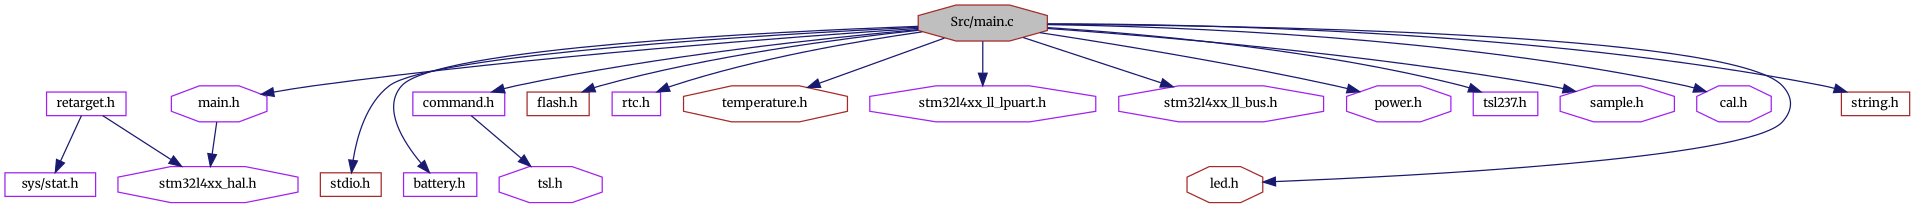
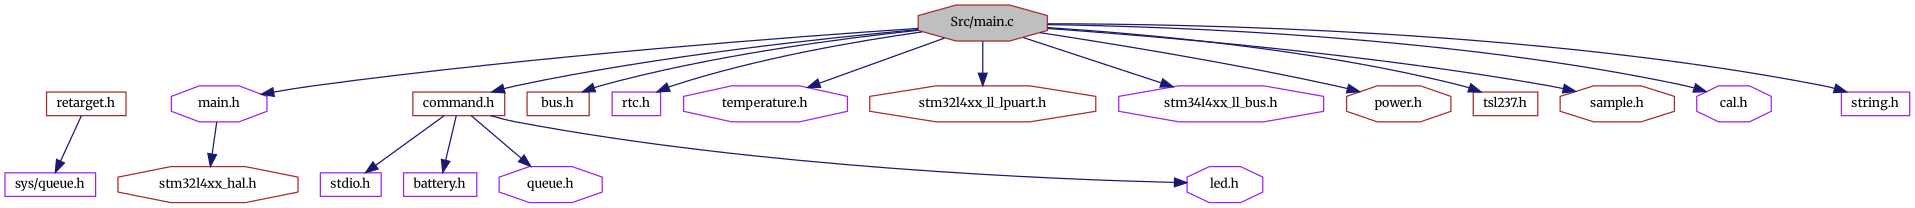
edge "Src/main.c" -> "battery.h": now "command.h" -> "battery.h"
edge "Src/main.c" -> "stdio.h": now "command.h" -> "stdio.h"
edge "Src/main.c" -> "led.h": now "command.h" -> "led.h"
node "retarget.h": color purple -> brown
node "command.h": color purple -> brown
node "flash.h": label "flash.h" -> "bus.h"
node "temperature.h": color brown -> purple
node "stm32l4xx_ll_lpuart.h": color purple -> brown
node "stm32l4xx_ll_bus.h": label "stm32l4xx_ll_bus.h" -> "stm34l4xx_ll_bus.h"
node "power.h": color purple -> brown
node "tsl237.h": color purple -> brown
node "sample.h": color purple -> brown
node "string.h": color brown -> purple
edge "retarget.h" -> "stm32l4xx_hal.h": removed
node "sys/stat.h": label "sys/stat.h" -> "sys/queue.h"
node "stm32l4xx_hal.h": color purple -> brown
node "stdio.h": color brown -> purple
node "tsl.h": label "tsl.h" -> "queue.h"
node "led.h": color brown -> purple
